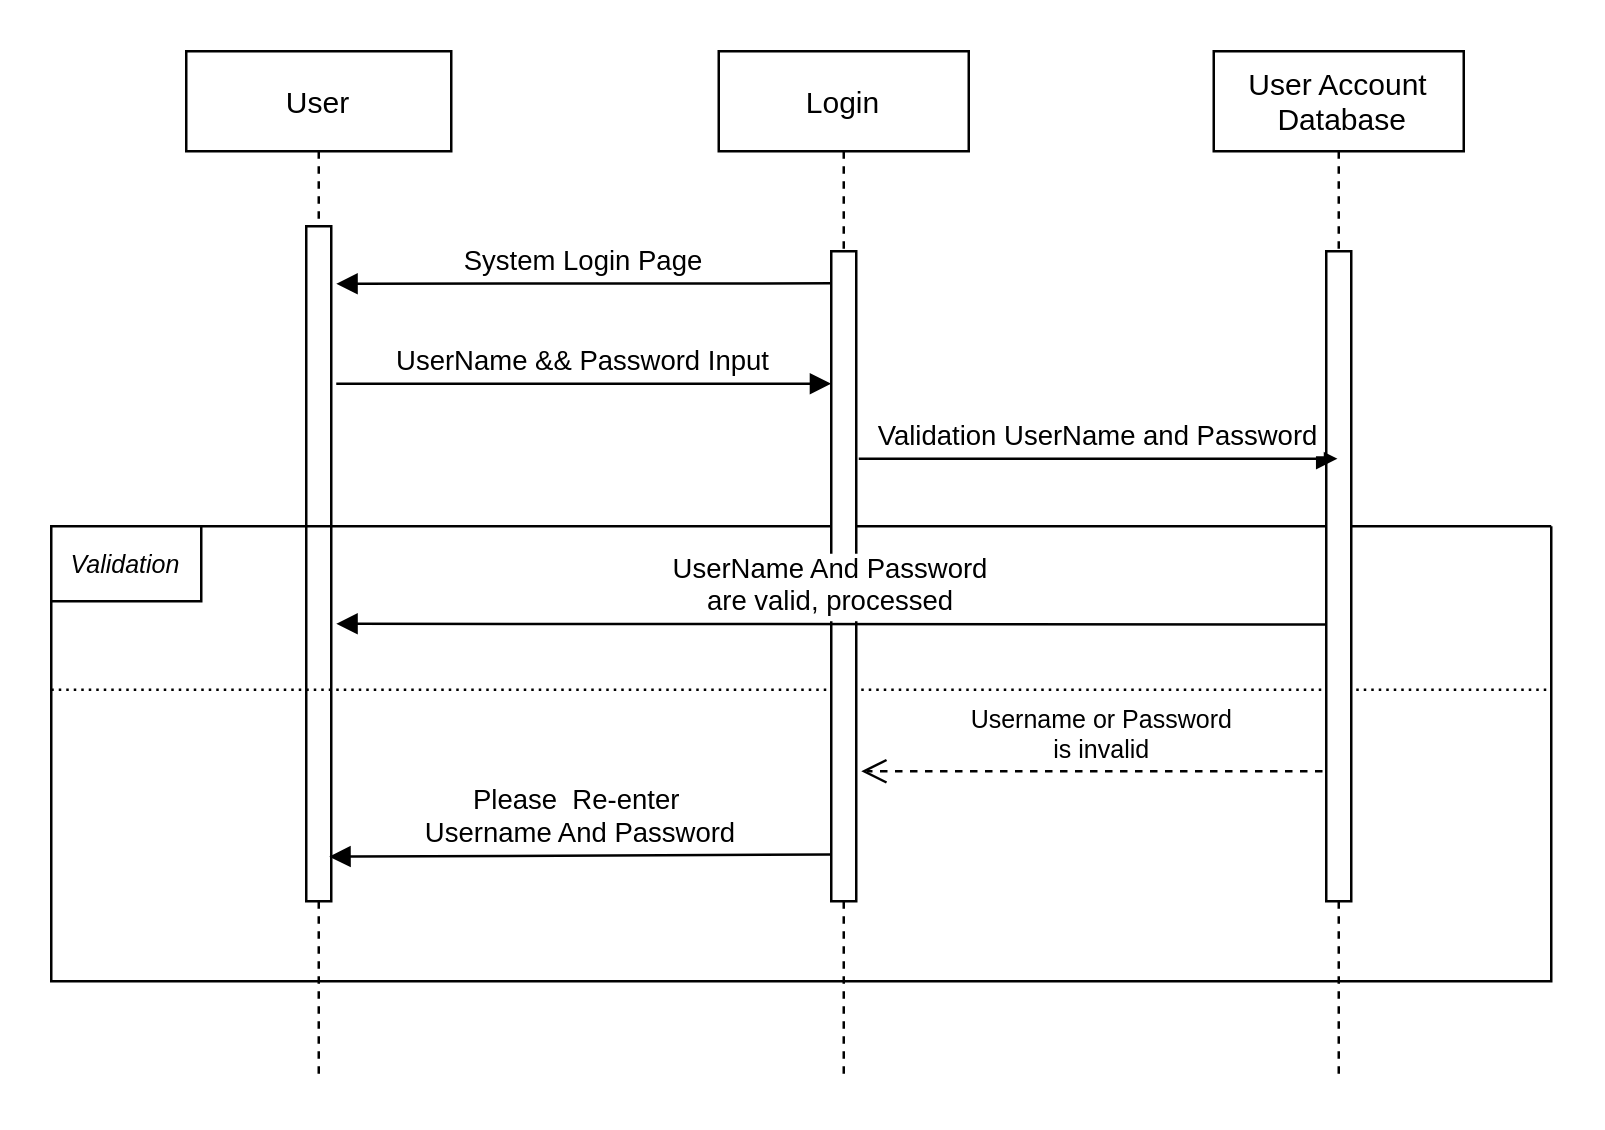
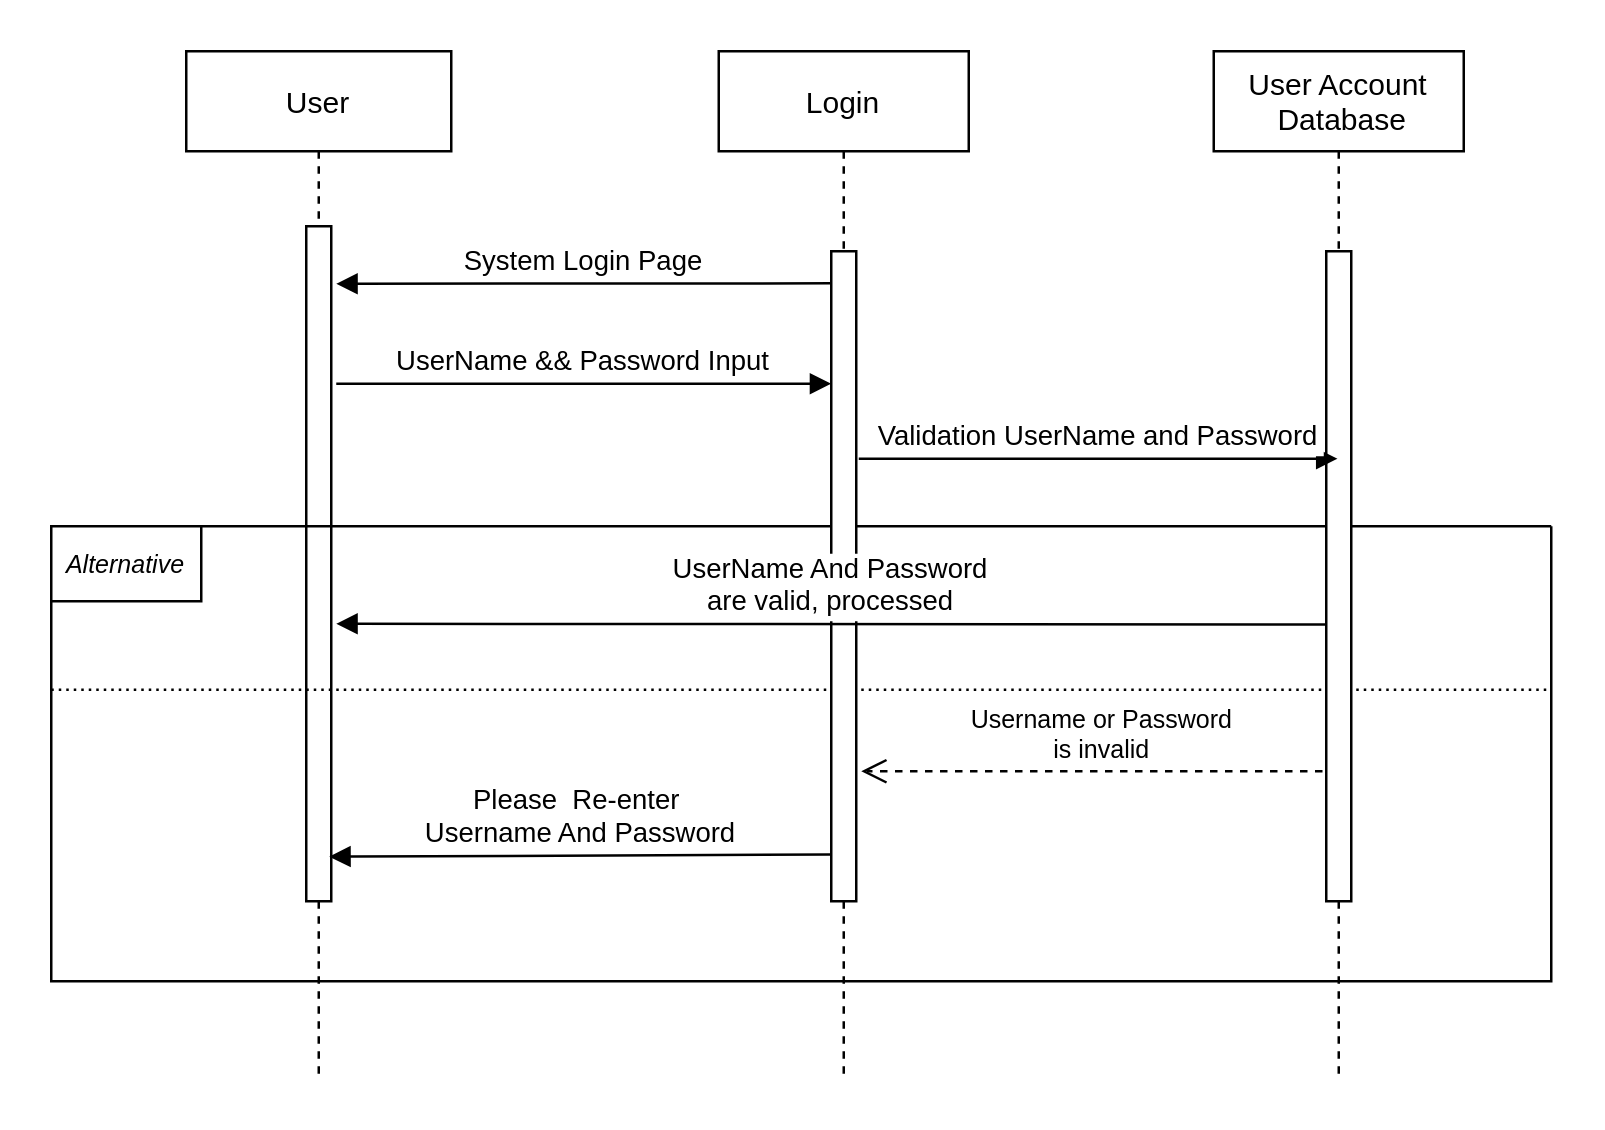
node "Validation": label "Validation" -> "Alternative"
